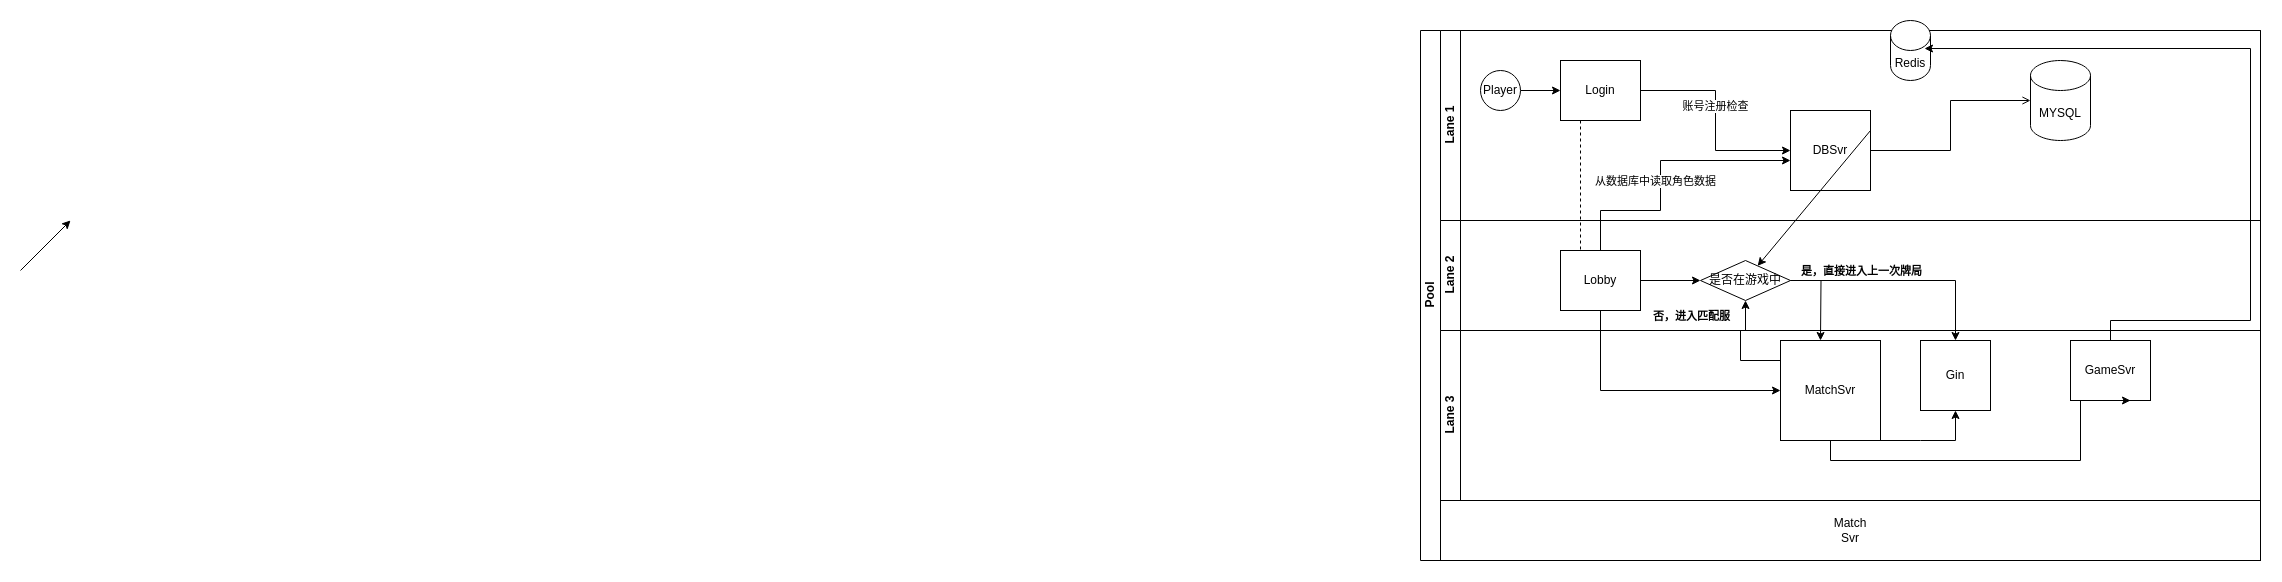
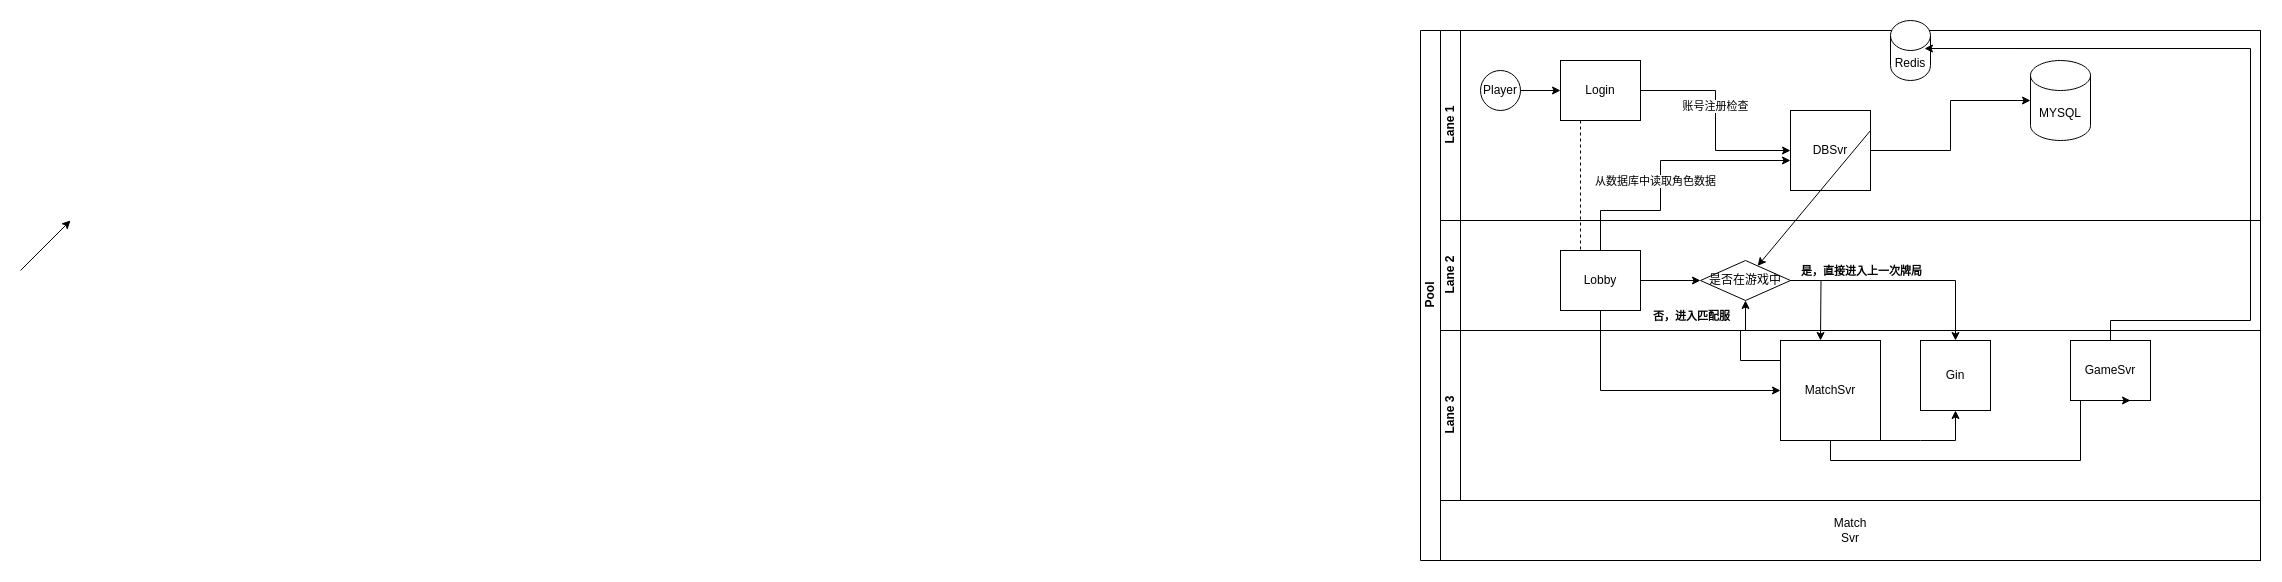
edge "DBSvr" -> "MYSQL": arrowhead open -> classic
